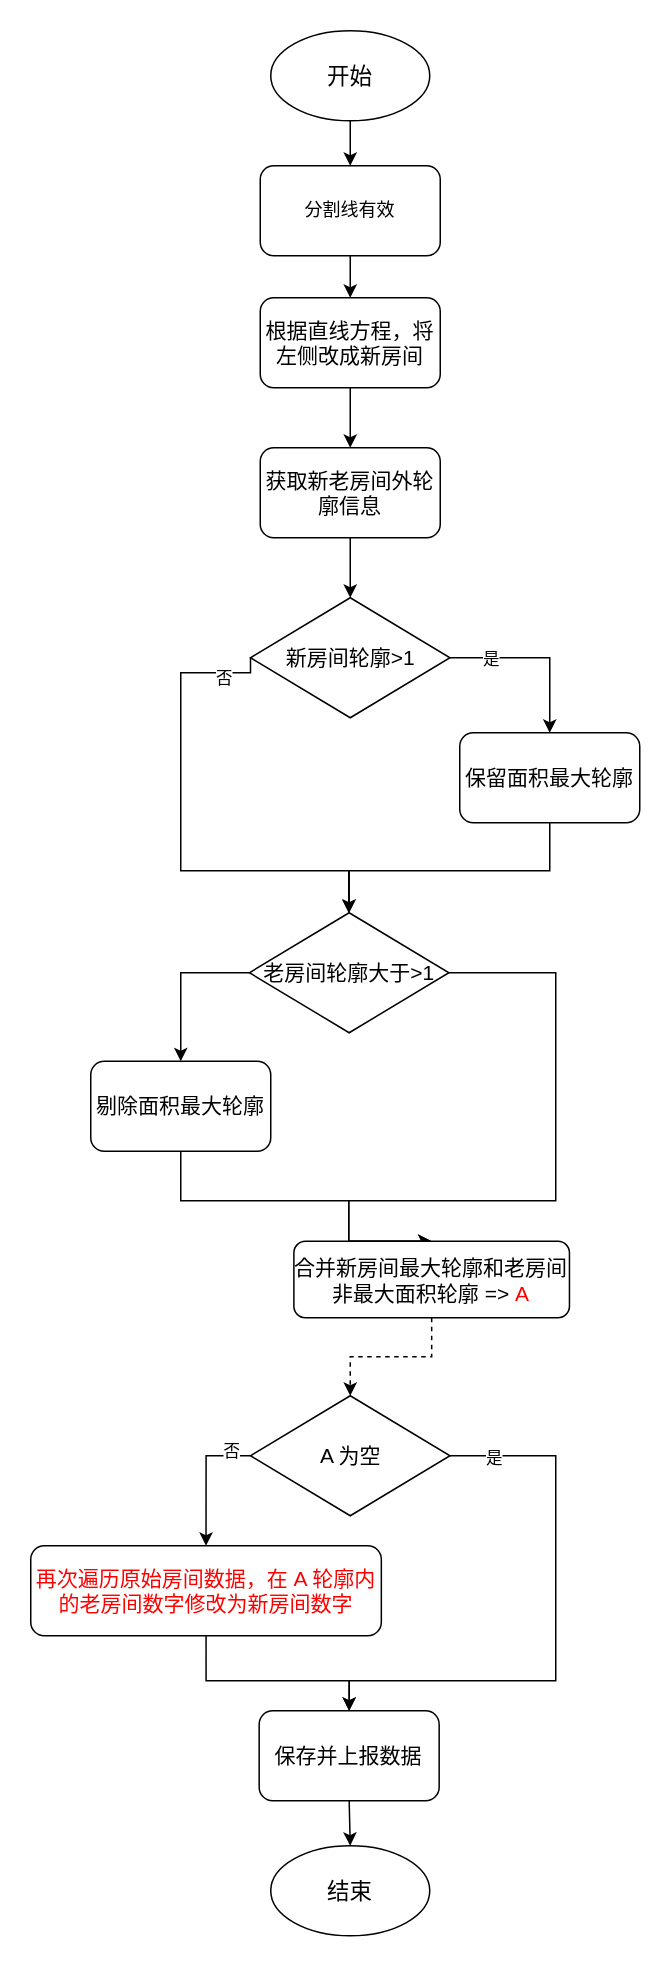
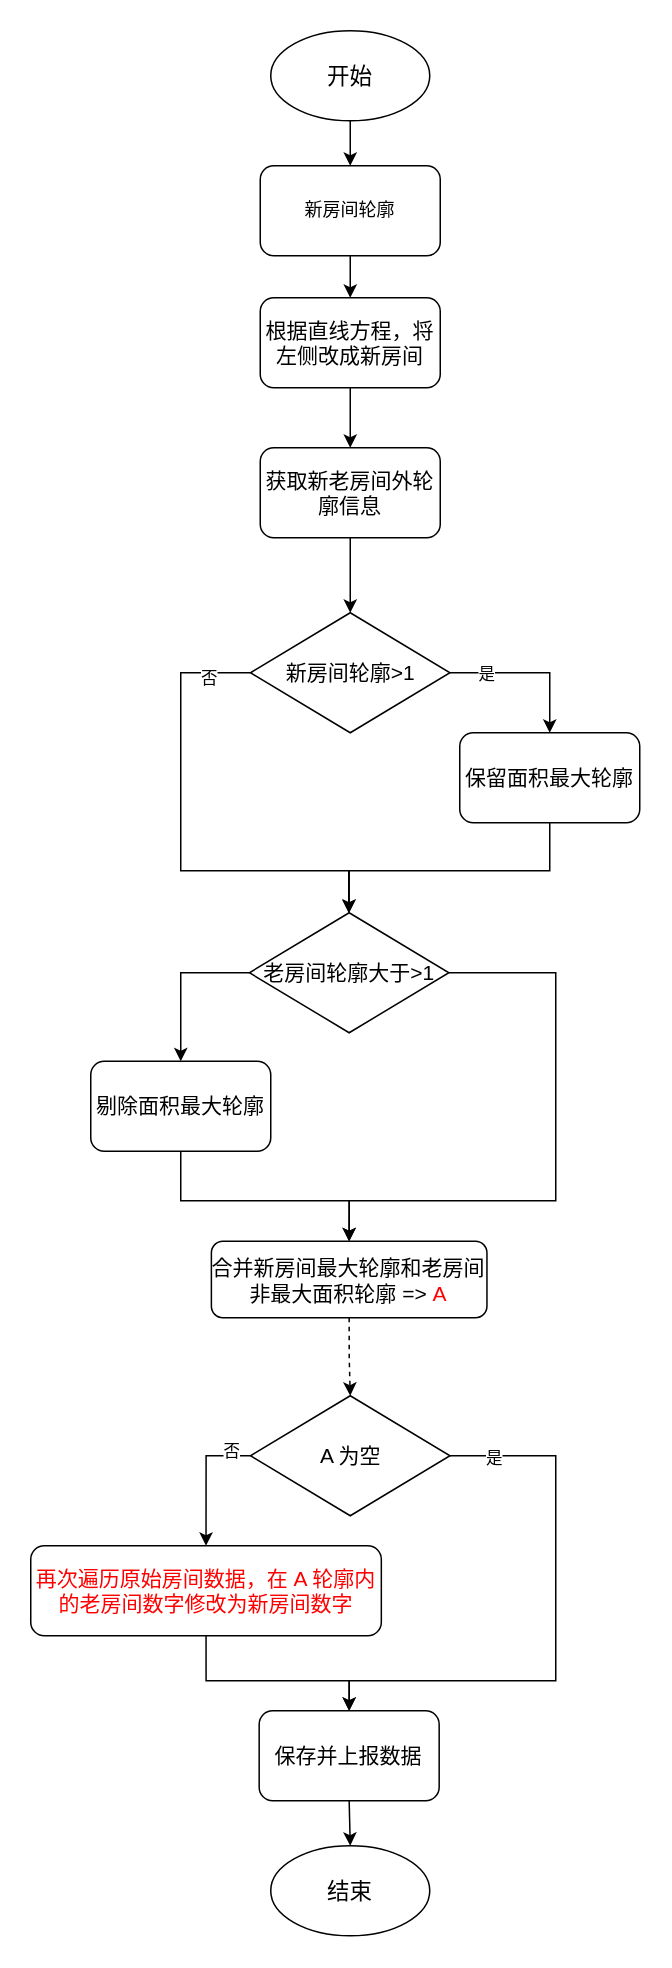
node "分割线有效": label "分割线有效" -> "新房间轮廓"
node "新房间轮廓>1": moved (350, 658) -> (350, 673)
node "合并新房间最大轮廓和老房间非最大面积轮廓 => A": moved (432, 1280) -> (349, 1280)
